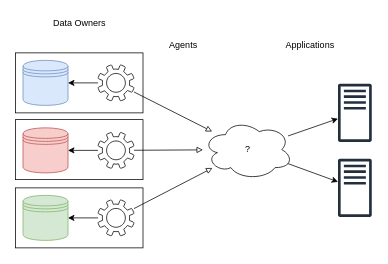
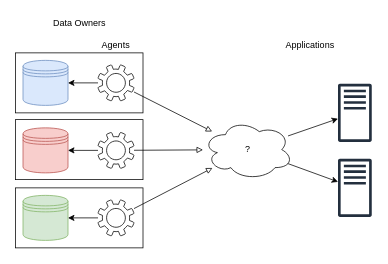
node "Agents": moved (183, 45) -> (116, 45)
